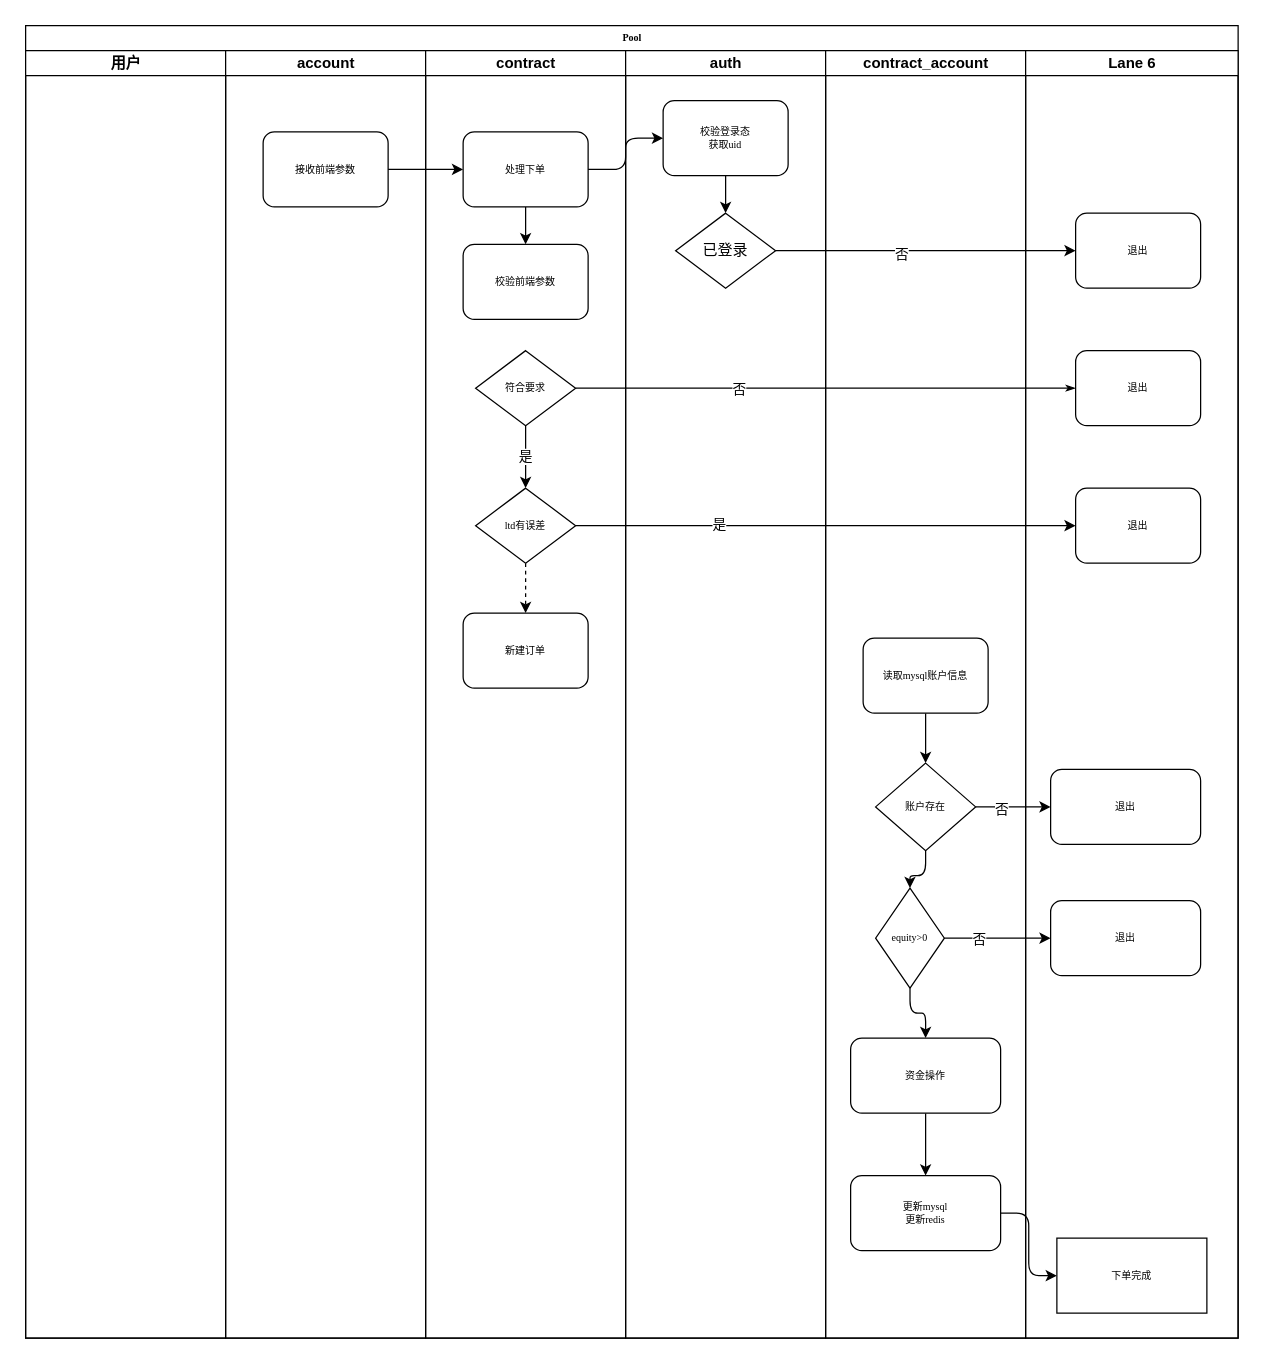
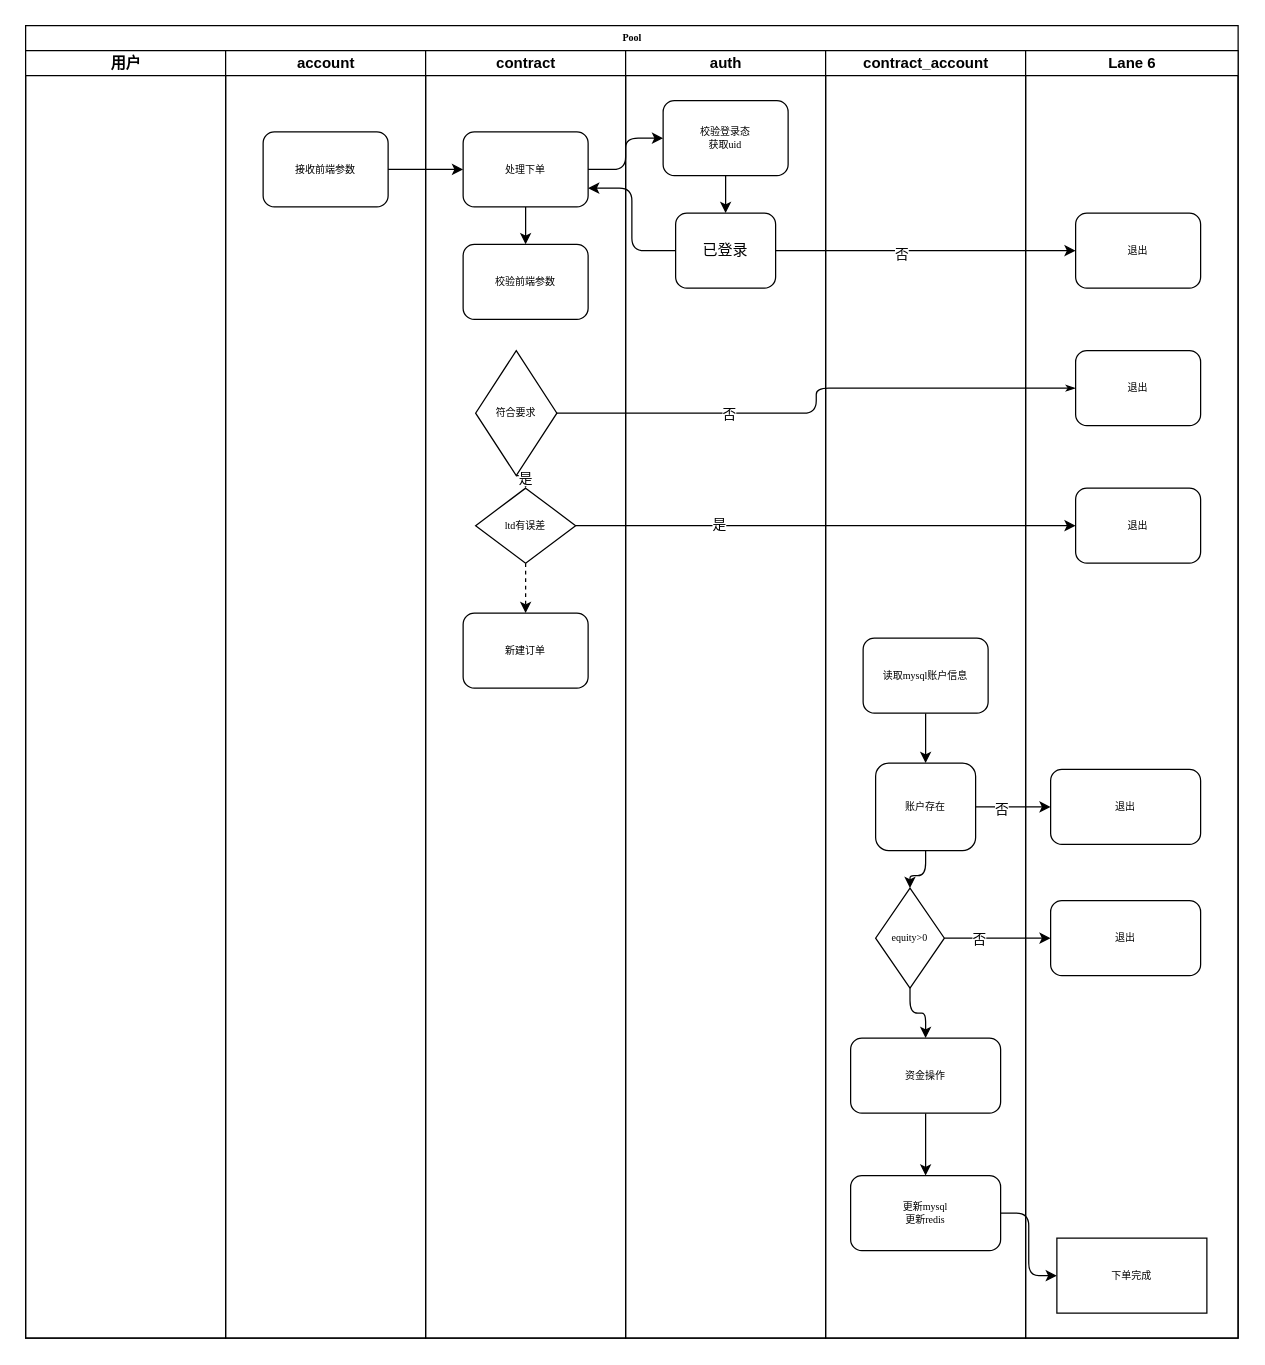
edge "已登录" -> "处理下单": added
node "已登录": shape diamond -> rounded rectangle
node "符合要求": size 100x75 -> 81x125
node "账户存在": shape diamond -> rounded rectangle
